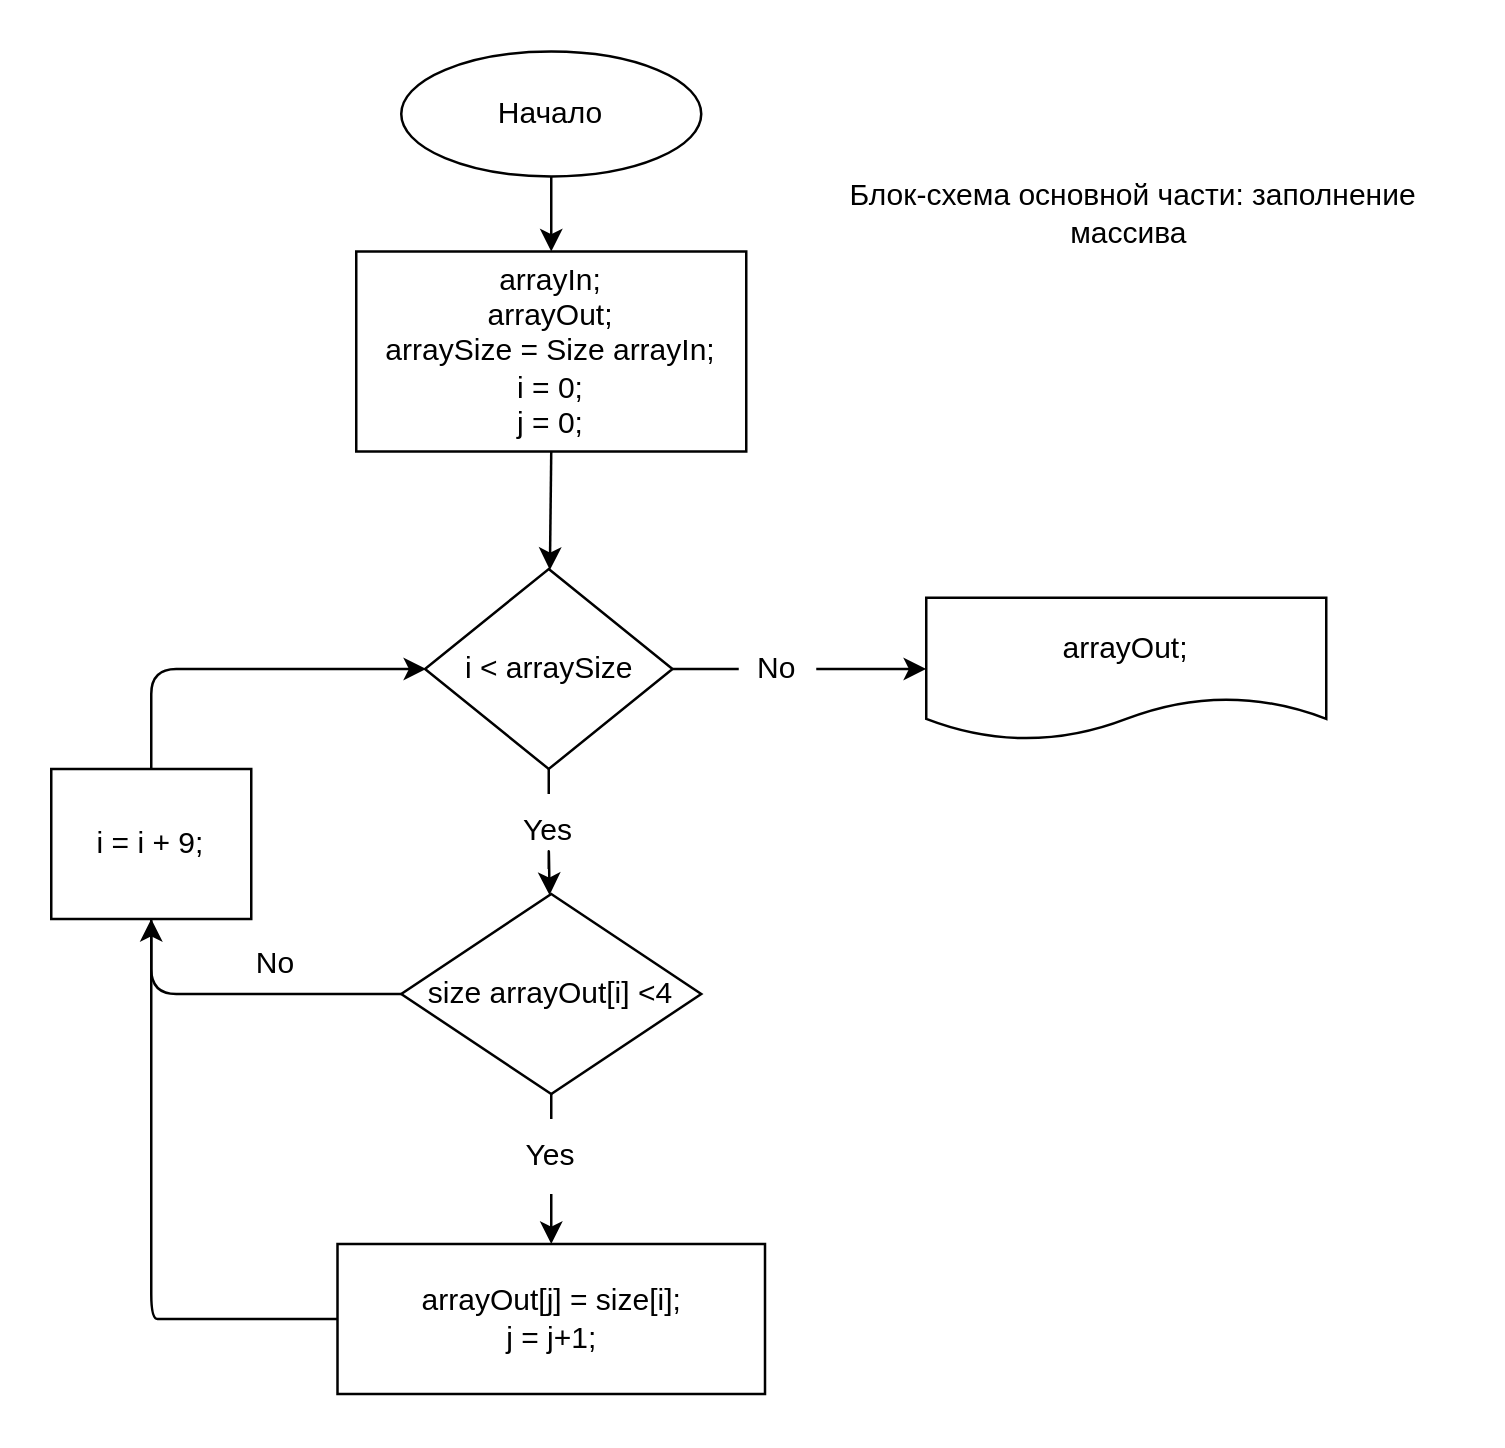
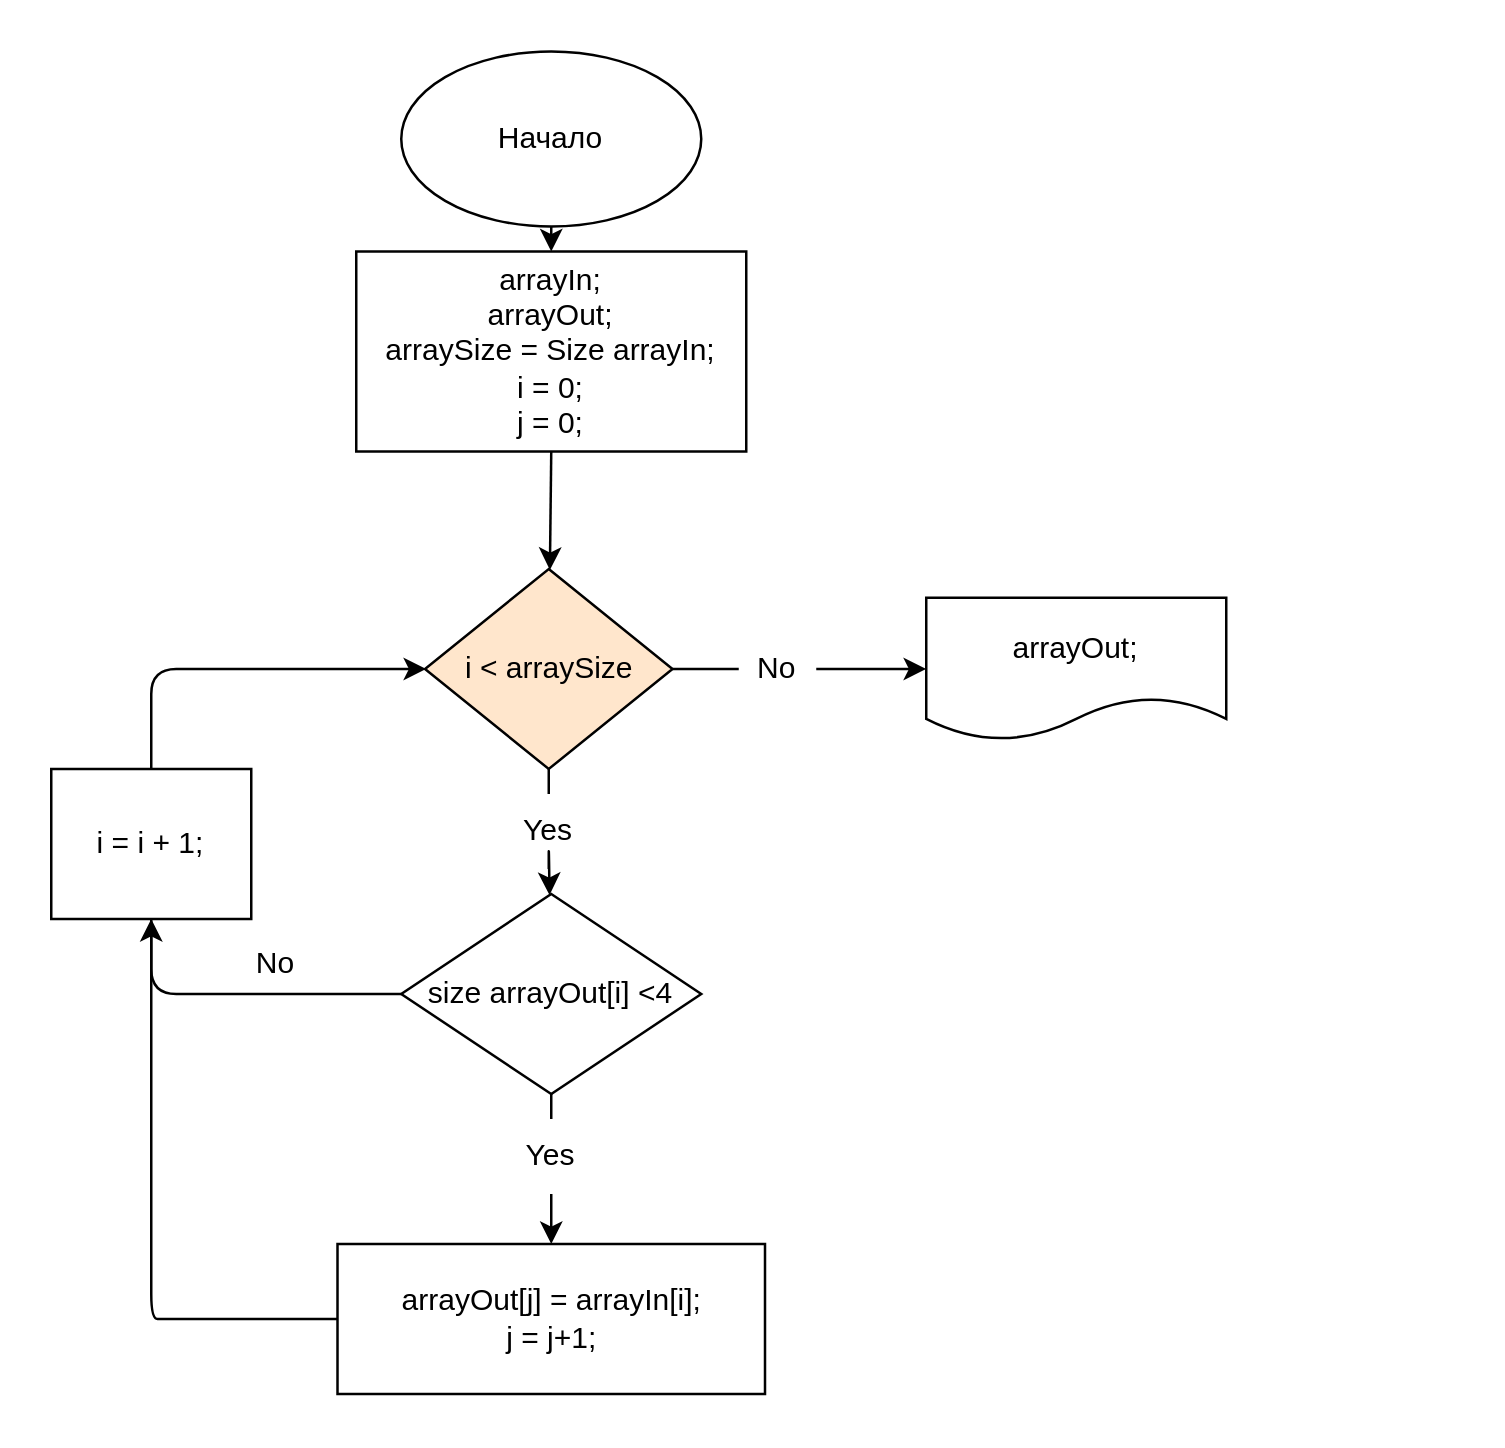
node "Начало": size 300x125 -> 300x175
node "Блок-схема основной части: заполнение массива": removed
node "i < arraySize": fillcolor #ffffff -> #ffe6cc
node "arrayOut;": size 400x143 -> 300x143
node "i = i + 9;": label "i = i + 9;" -> "i = i + 1;"
node "arrayOut[j] = size[i]; j = j+1;": label "arrayOut[j] = size[i]; j = j+1;" -> "arrayOut[j] = arrayIn[i]; j = j+1;"
